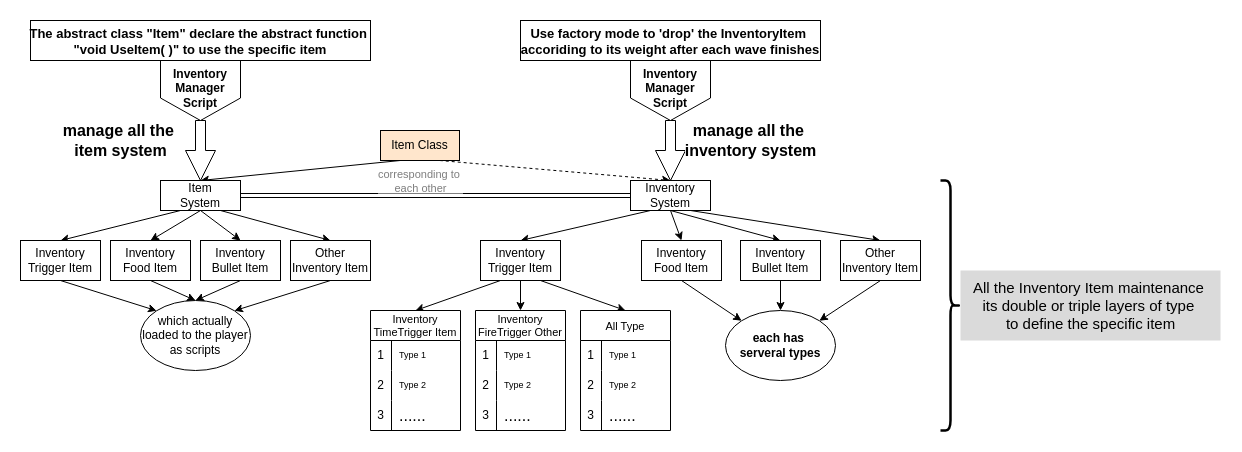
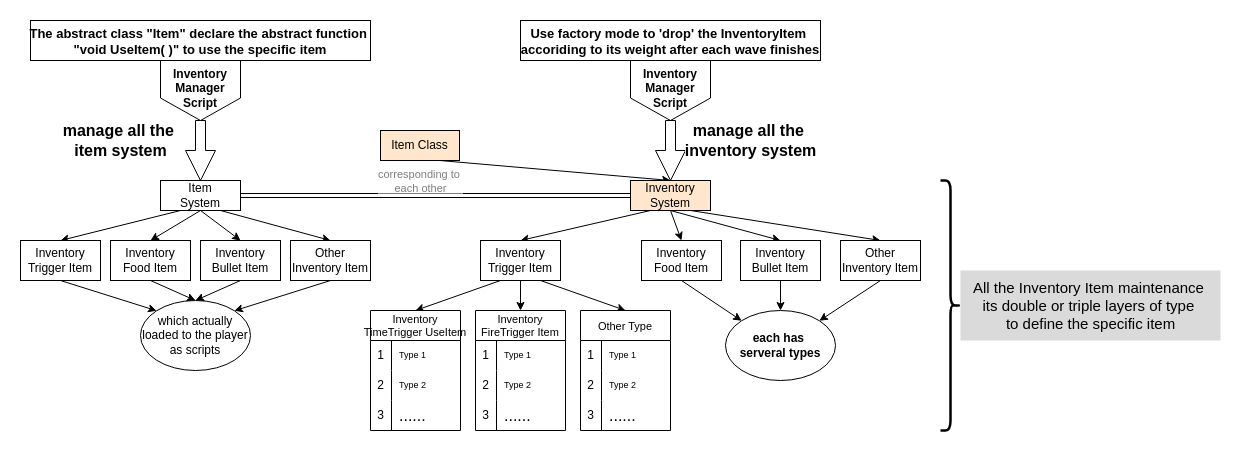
edge "Item Class" -> "Item System": removed
edge "Item Class" -> "Inventory System": style dashed -> solid
node "Inventory System": fillcolor #ffffff -> #ffe6cc
node "Inventory TimeTrigger Item": label "Inventory TimeTrigger Item" -> "Inventory TimeTrigger UseItem"
node "Inventory FireTrigger Other": label "Inventory FireTrigger Other" -> "Inventory FireTrigger Item"
node "All Type": label "All Type" -> "Other Type"
